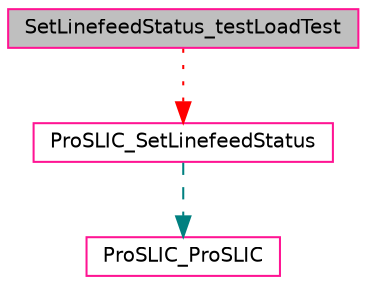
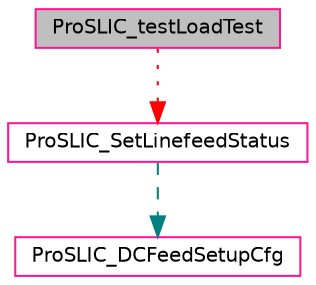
node "SetLinefeedStatus_testLoadTest": label "SetLinefeedStatus_testLoadTest" -> "ProSLIC_testLoadTest"
node "ProSLIC_ProSLIC": label "ProSLIC_ProSLIC" -> "ProSLIC_DCFeedSetupCfg"
